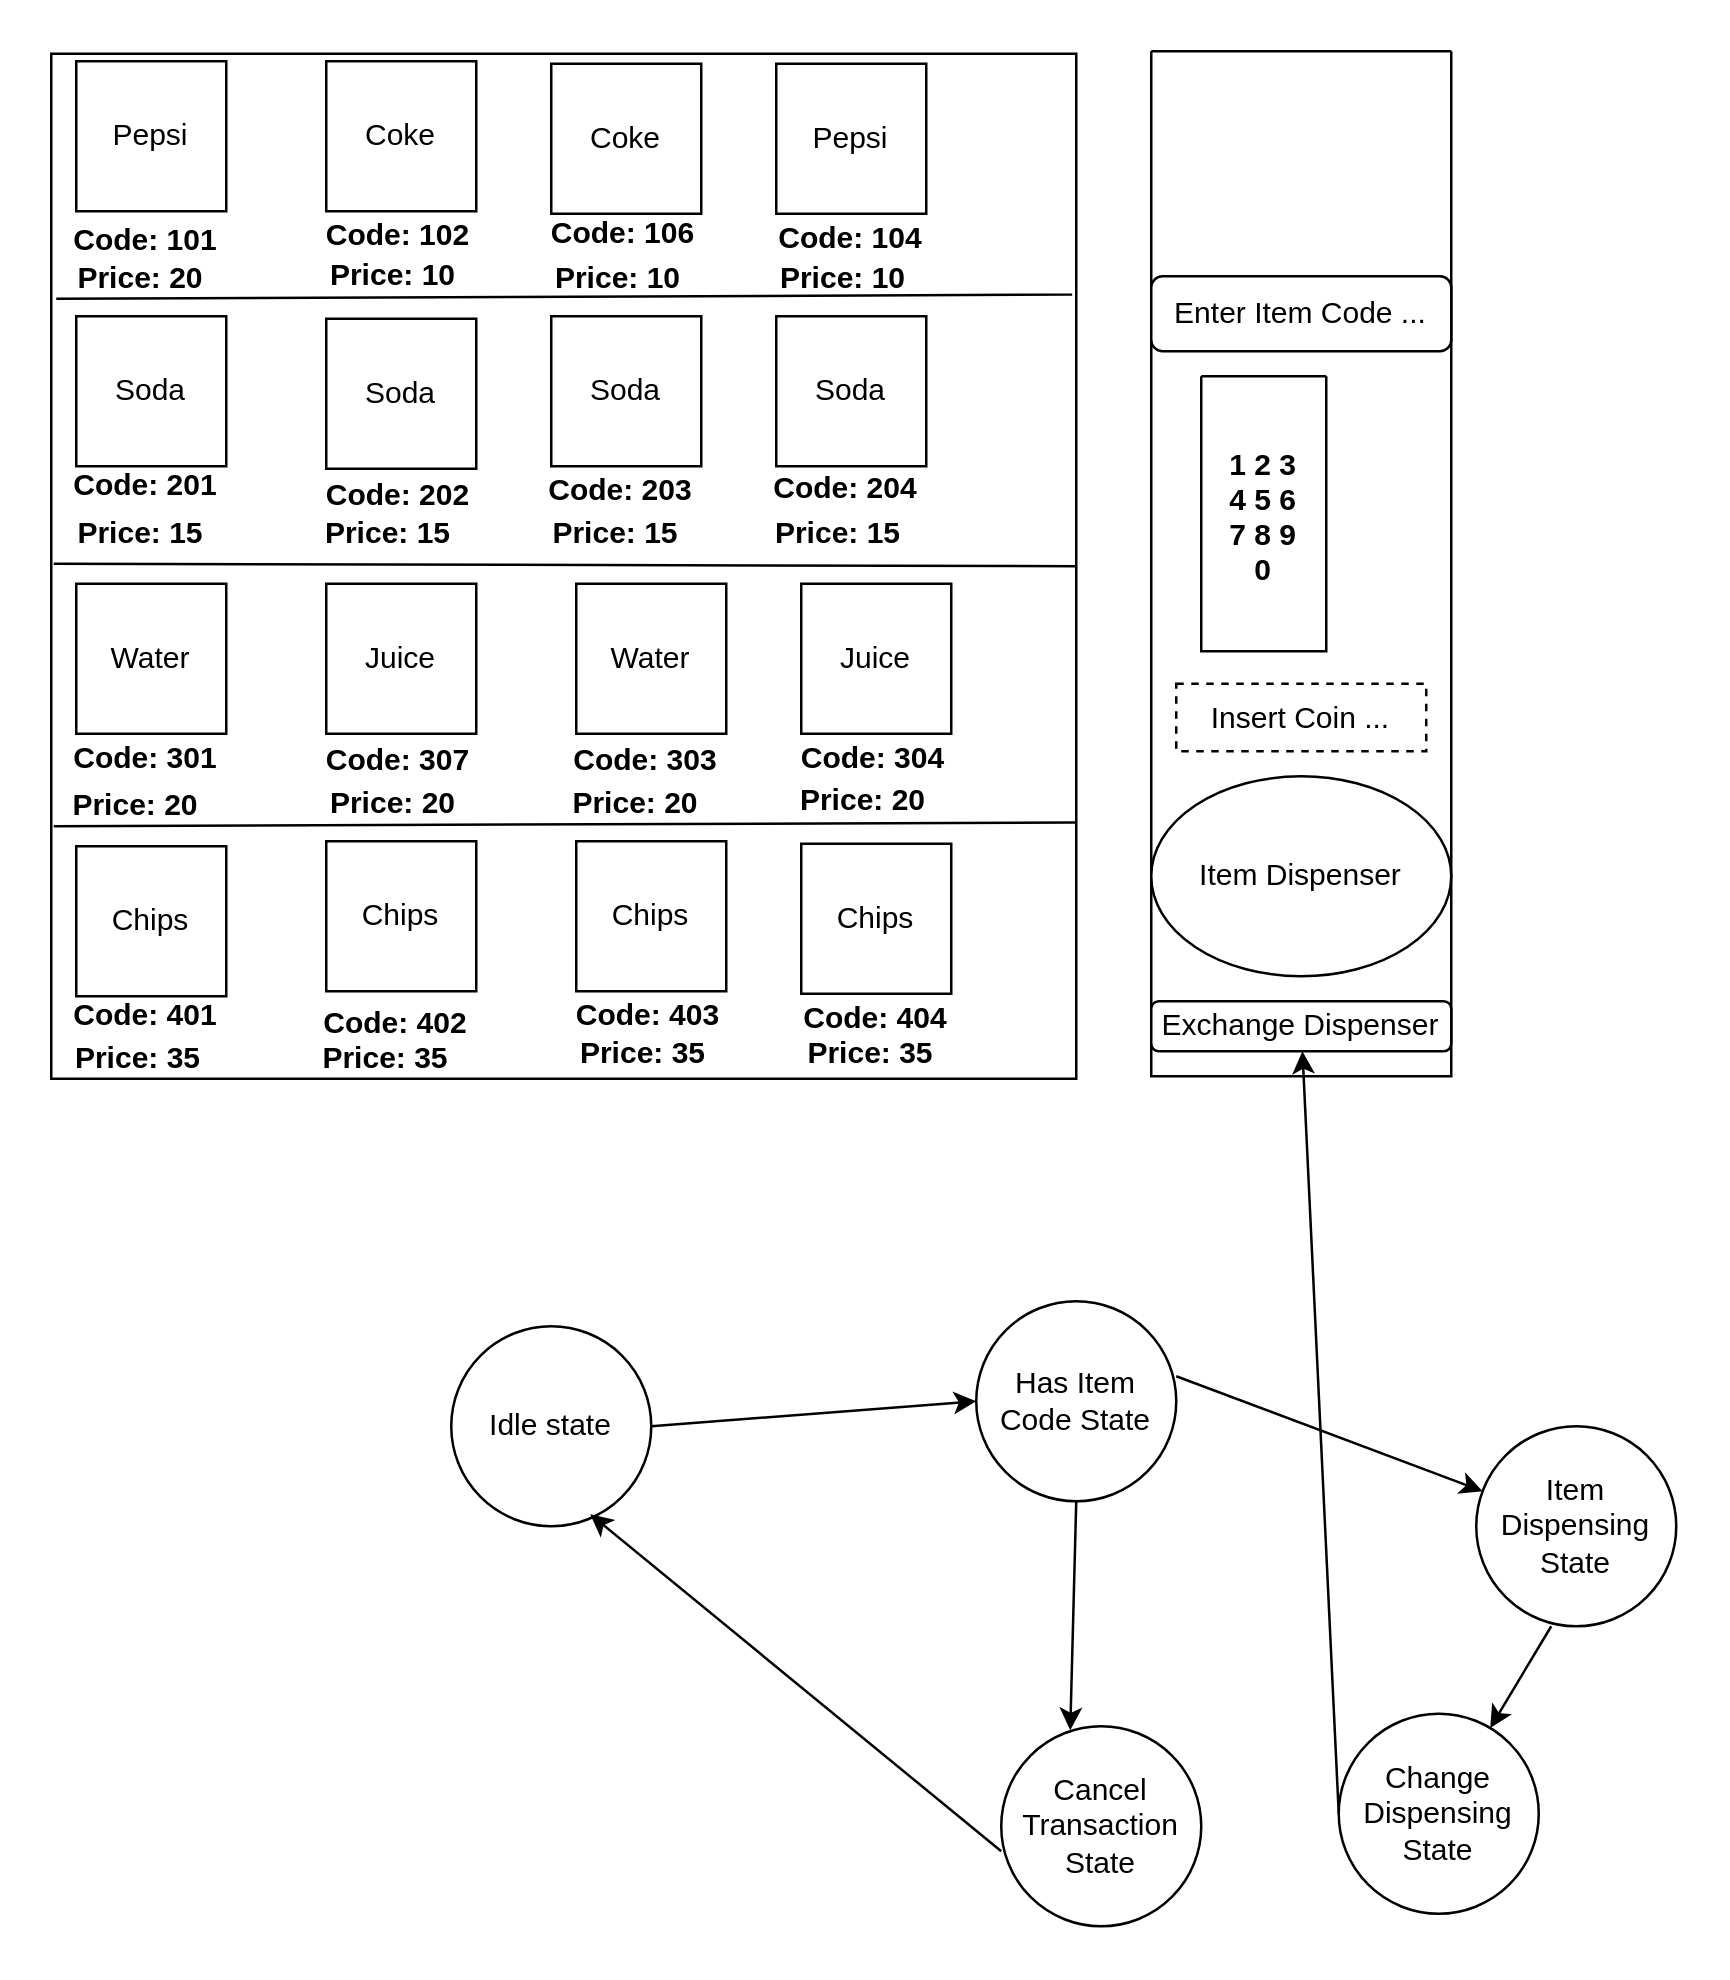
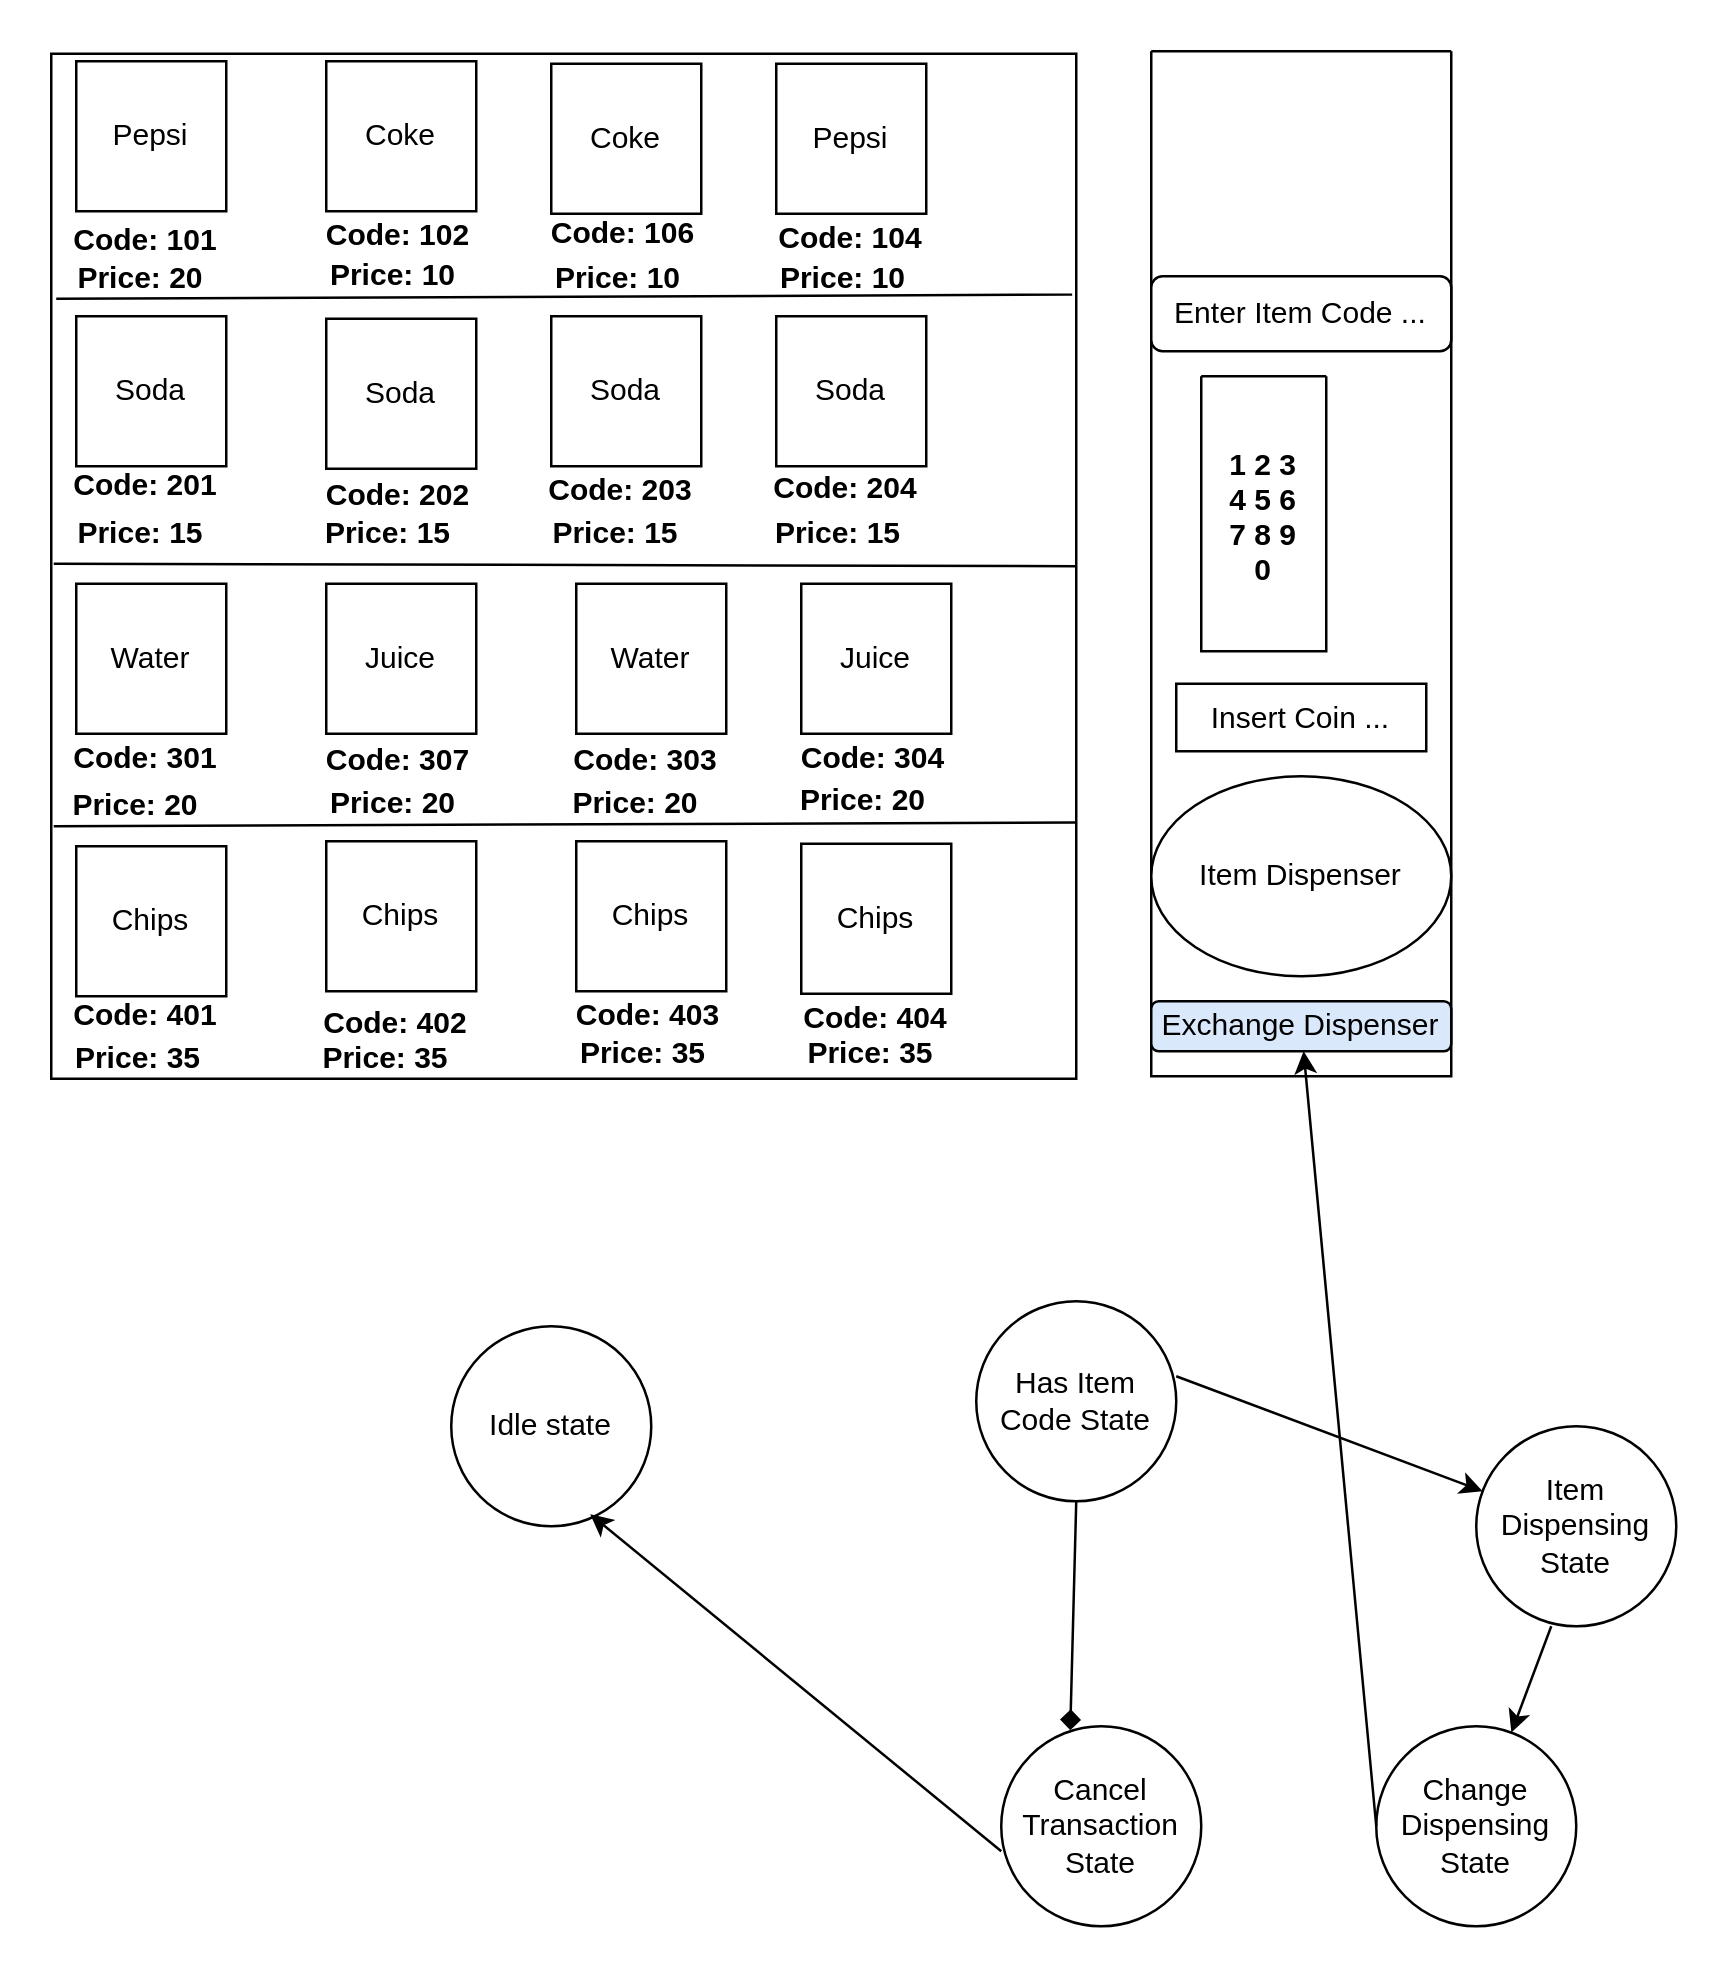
node "Insert Coin ...": style dashed -> solid
node "Exchange Dispenser": fillcolor #ffffff -> #dae8fc
edge "Idle state" -> "Has Item Code State": removed
edge "Has Item Code State" -> "Cancel Transaction State": arrowhead classic -> diamond
node "Change Dispensing State": moved (1439, 1814) -> (1476, 1826)
